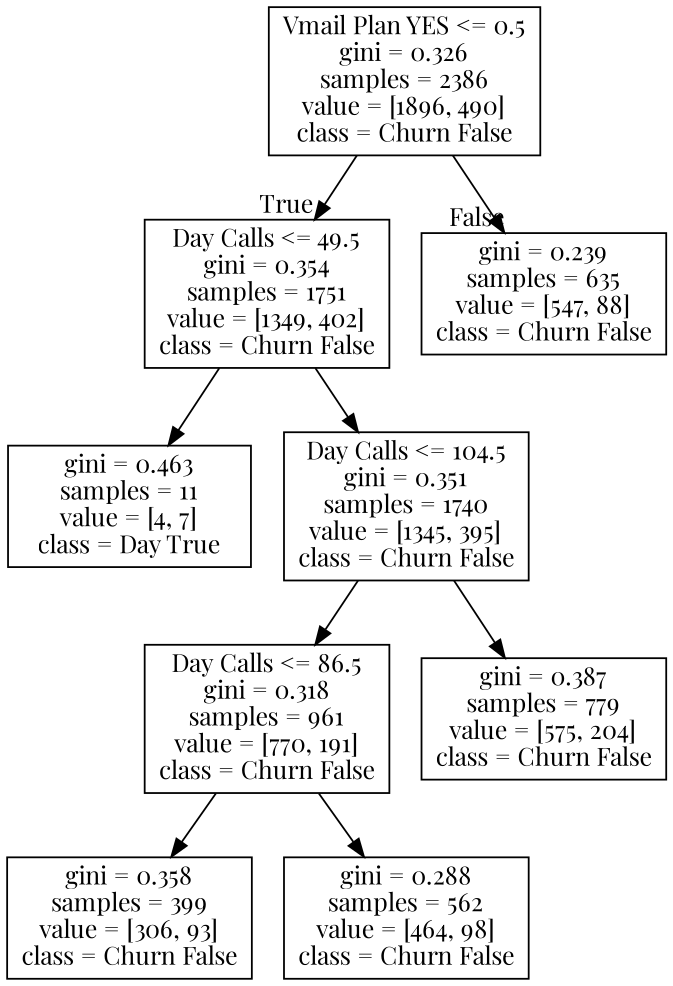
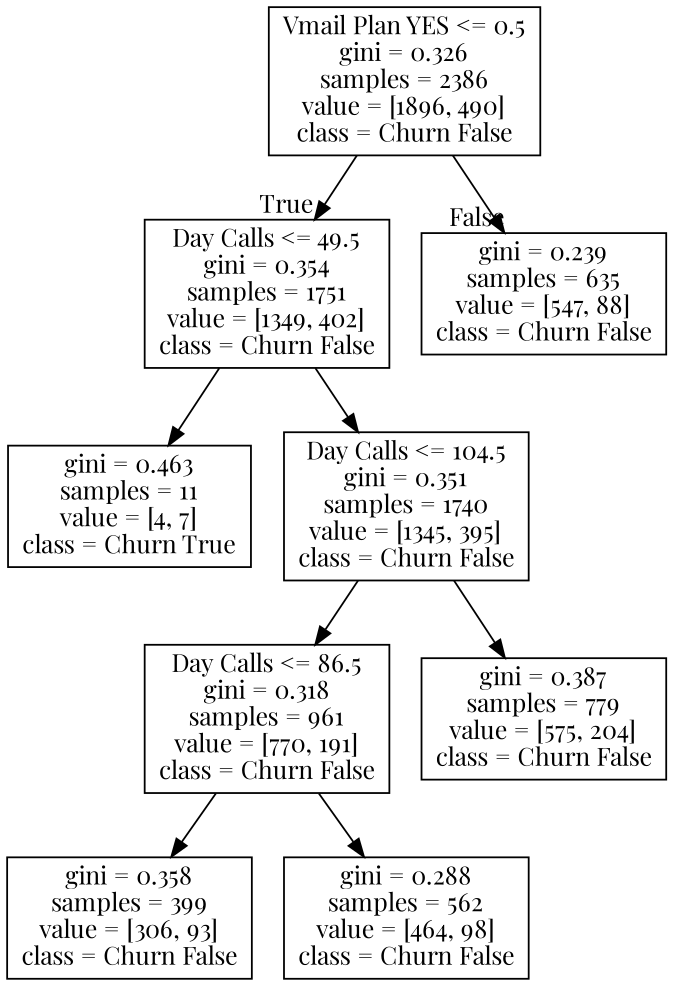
node "gini = 0.463 samples = 11 value = [4, 7] class = Day True": label "gini = 0.463 samples = 11 value = [4, 7] class = Day True" -> "gini = 0.463 samples = 11 value = [4, 7] class = Churn True"
